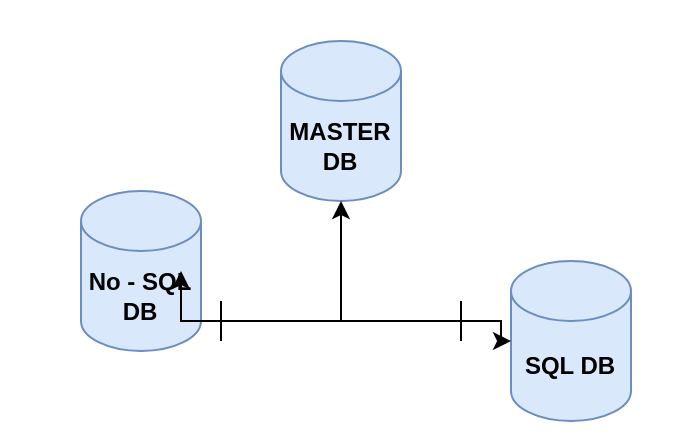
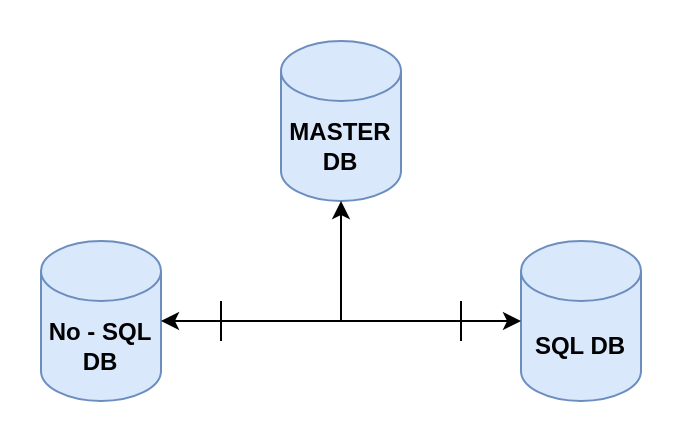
node "No - SQL DB": moved (141, 271) -> (101, 321)
node "SQL DB": moved (571, 341) -> (581, 321)
